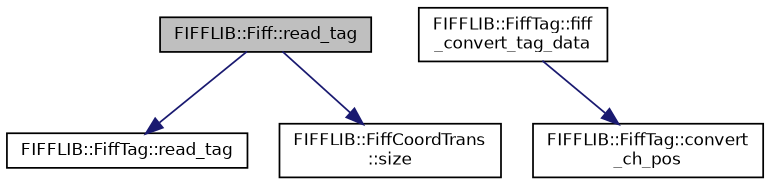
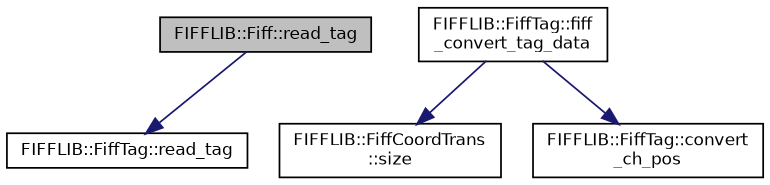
edge "FIFFLIB::Fiff::read_tag" -> "FIFFLIB::FiffCoordTrans ::size": now "FIFFLIB::FiffTag::fiff _convert_tag_data" -> "FIFFLIB::FiffCoordTrans ::size"
